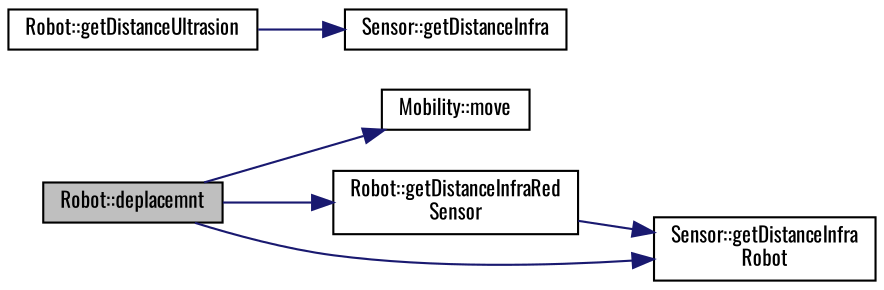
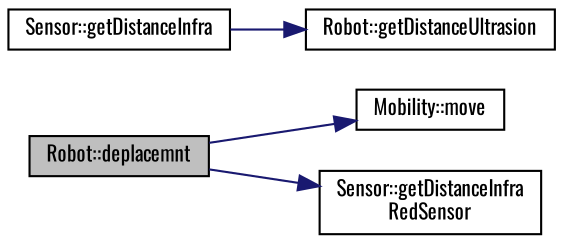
edge "Robot::getDistanceUltrasion" -> "Sensor::getDistanceInfra": reversed
node "Robot::getDistanceInfraRed Sensor": removed
node "Sensor::getDistanceInfra Robot": label "Sensor::getDistanceInfra Robot" -> "Sensor::getDistanceInfra RedSensor"
